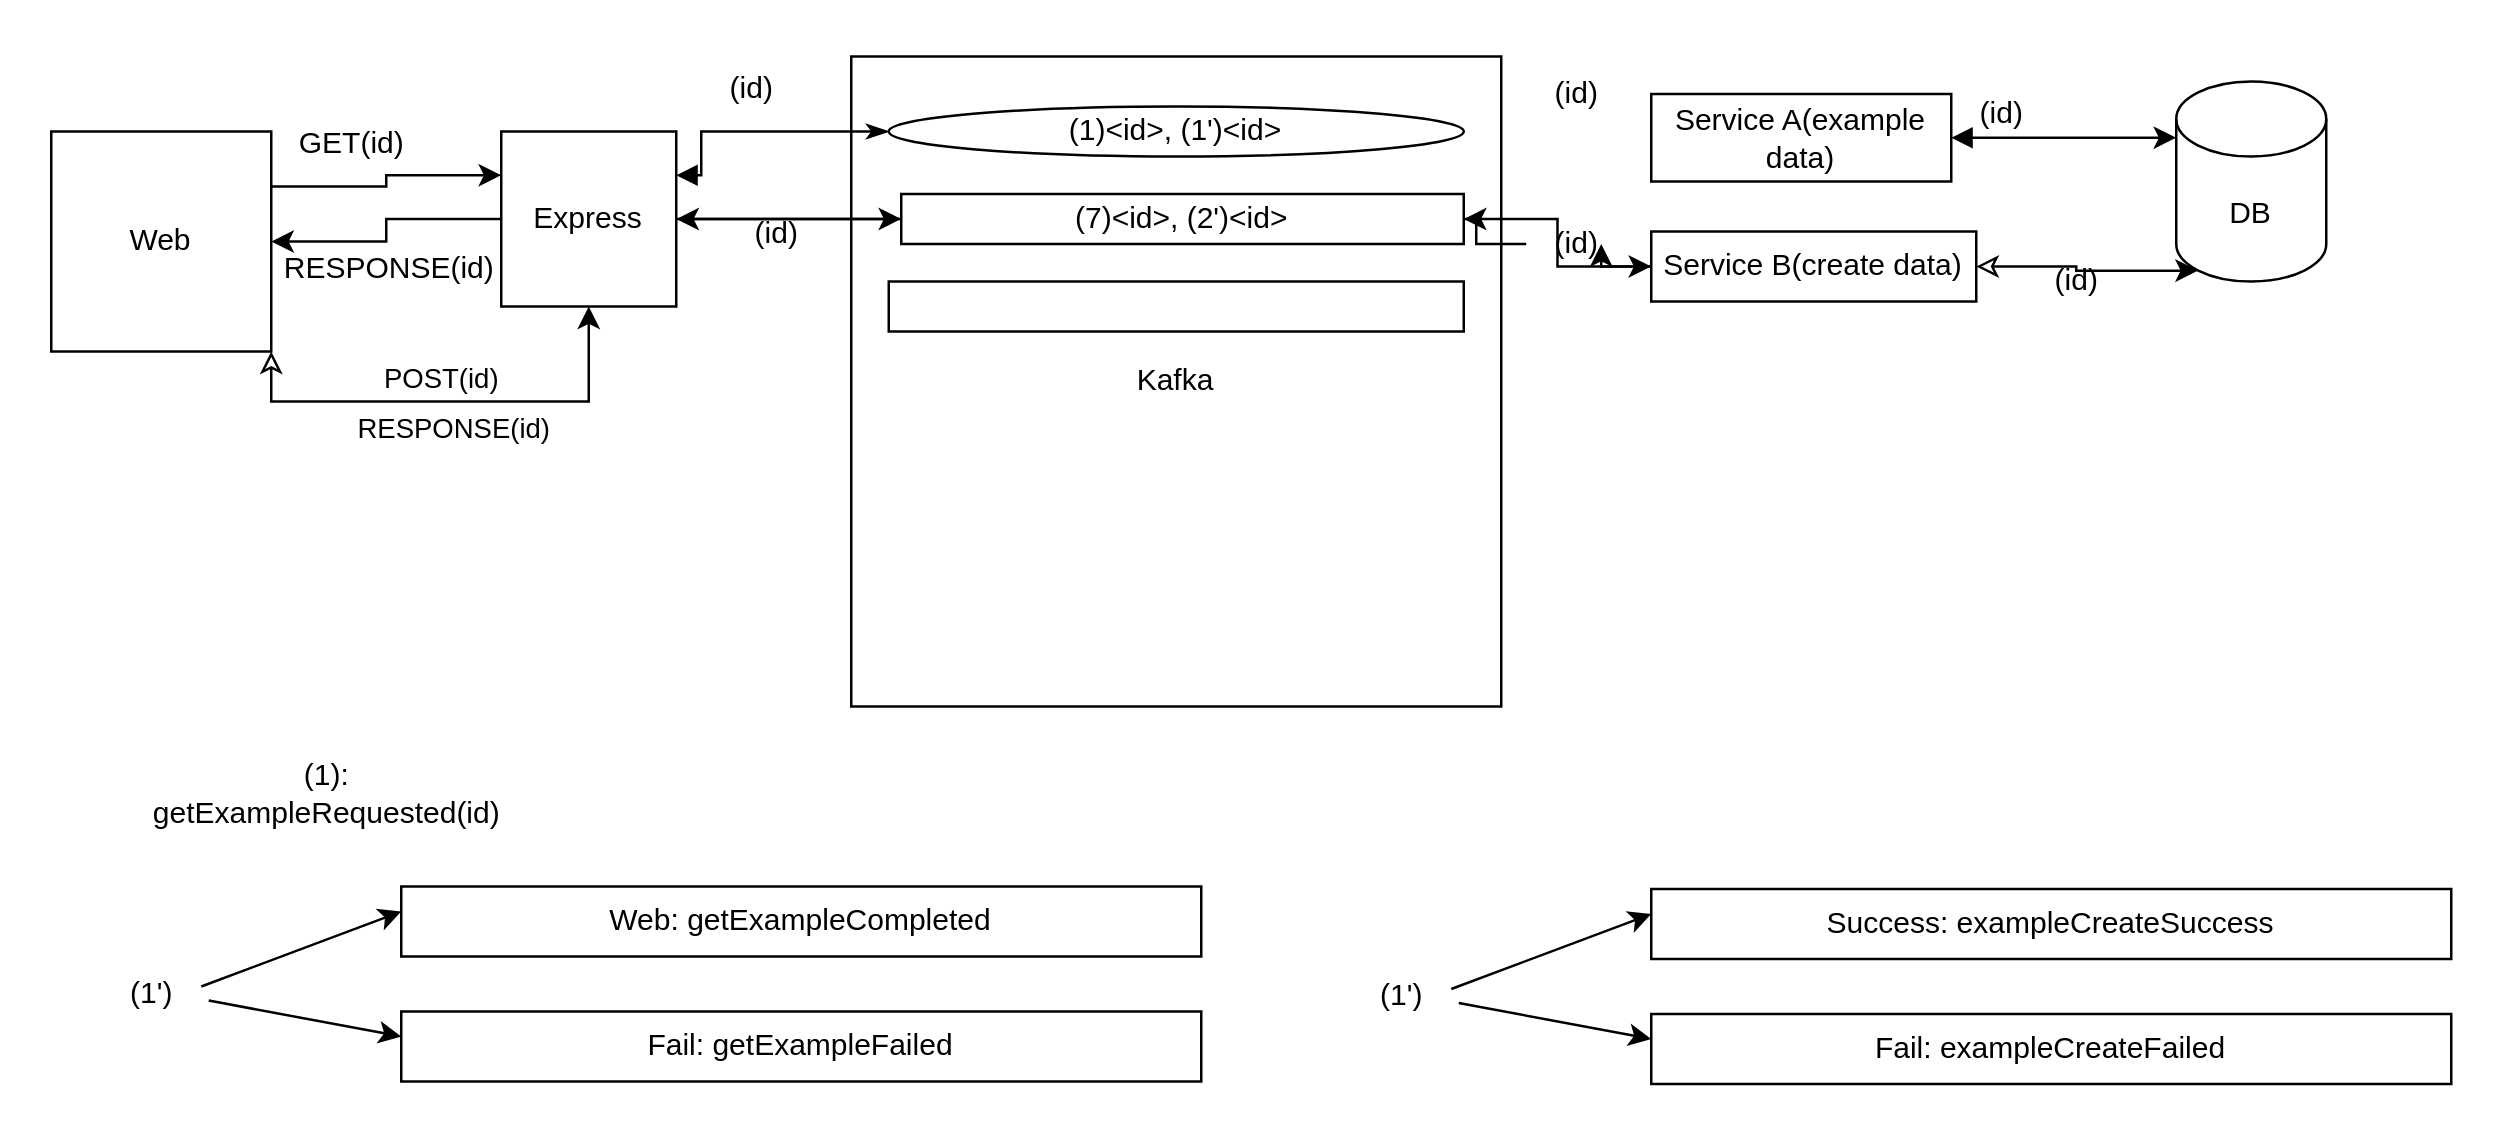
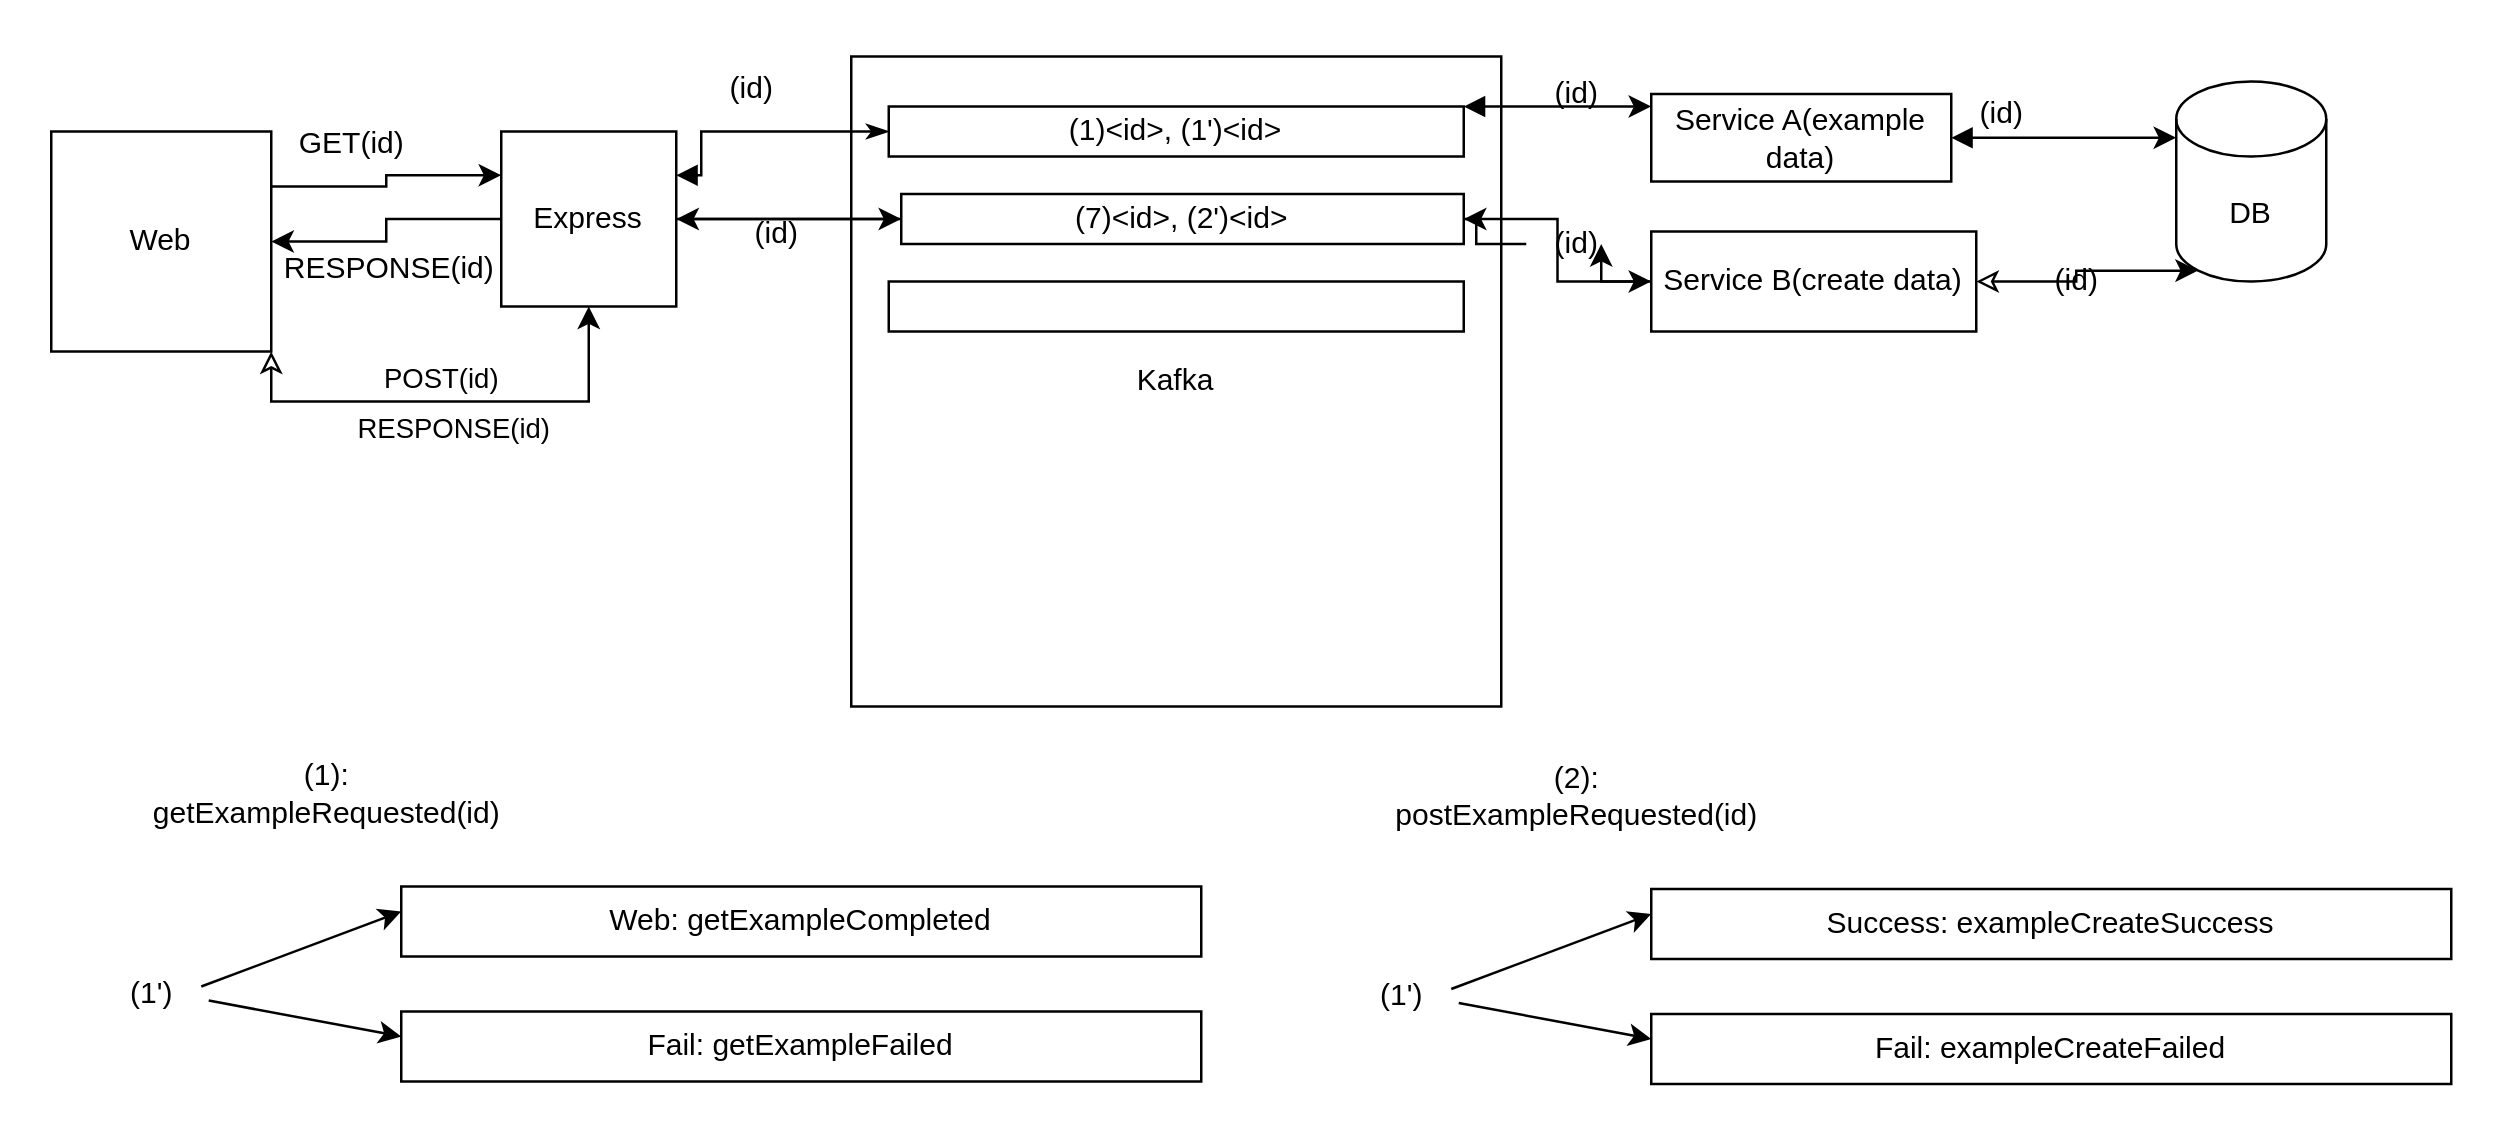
edge "(1)<id>, (1')<id>" -- "Service A(example data)": added
node "(1)<id>, (1')<id>": shape ellipse -> rectangle
node "Service B(create data)": size 325x70 -> 325x100
node "(2): postExampleRequested(id)": added
